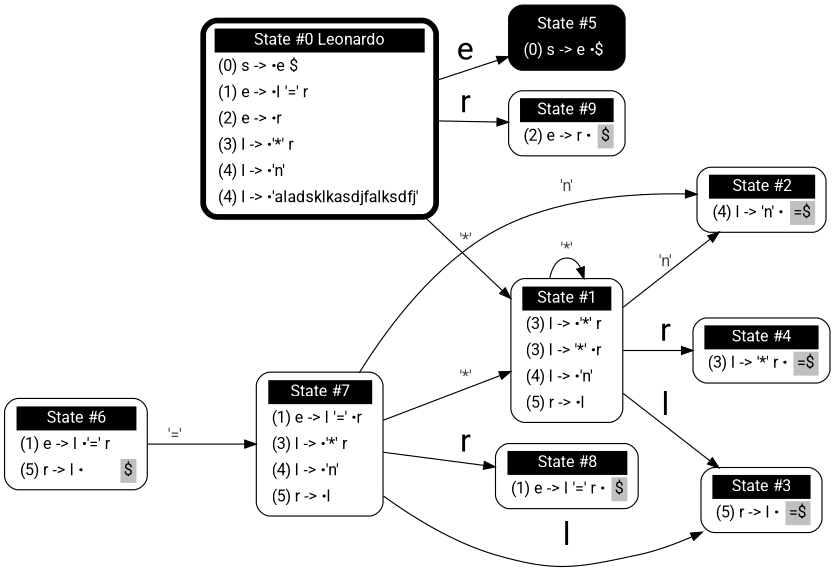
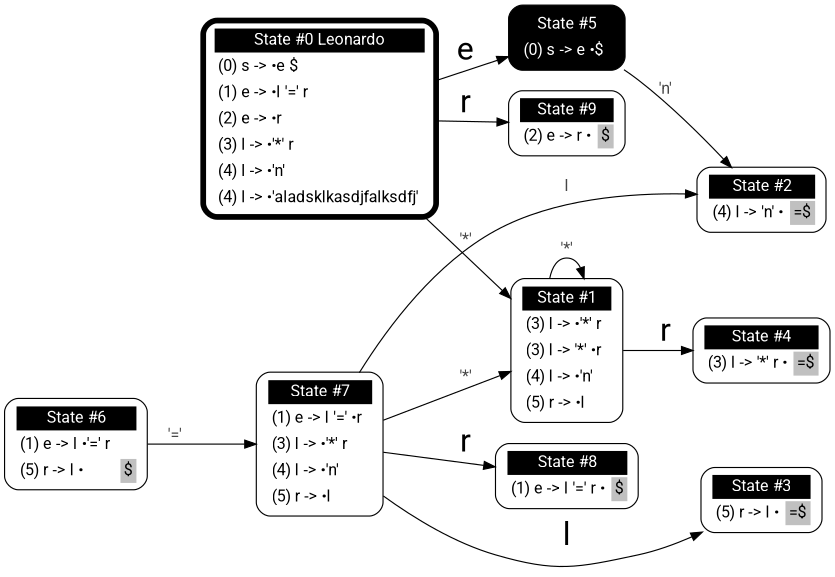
edge "State #7" -> "State #2": label "'n'" -> "l"
edge "State #1" -> "State #2": now "State #5" -> "State #2"
edge "State #1" -> "State #3": removed, label "l"
